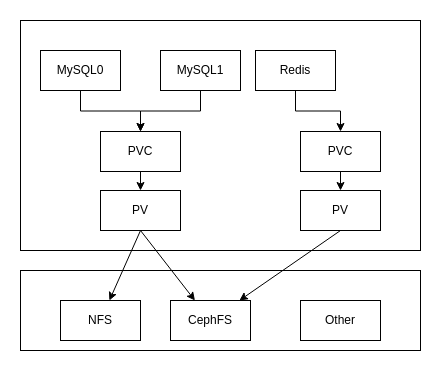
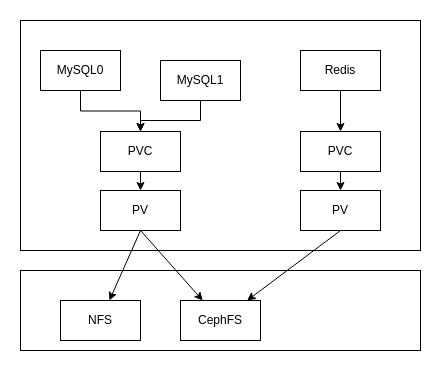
node "MySQL1": moved (201, 71) -> (201, 81)
node "Redis": moved (296, 71) -> (341, 71)
node "CephFS": moved (211, 321) -> (221, 321)
node "Other": removed
